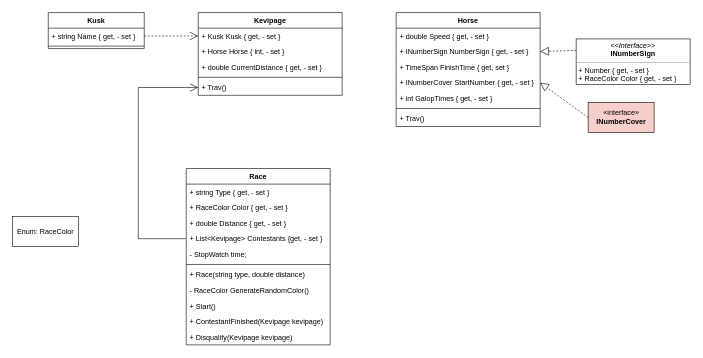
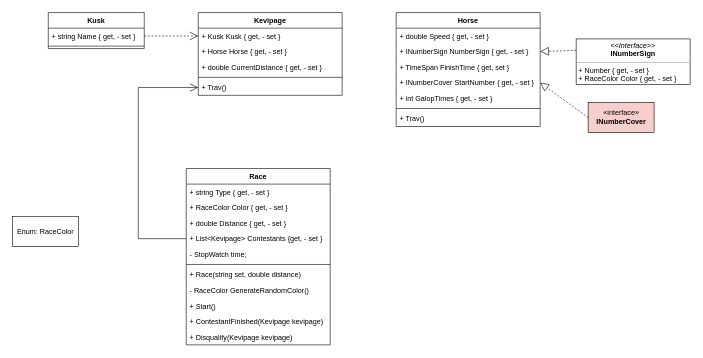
node "+ Horse Horse { int, - set }": label "+ Horse Horse { int, - set }" -> "+ Horse Horse { get, - set }"
node "+ Race(string type, double distance)": label "+ Race(string type, double distance)" -> "+ Race(string set, double distance)"
